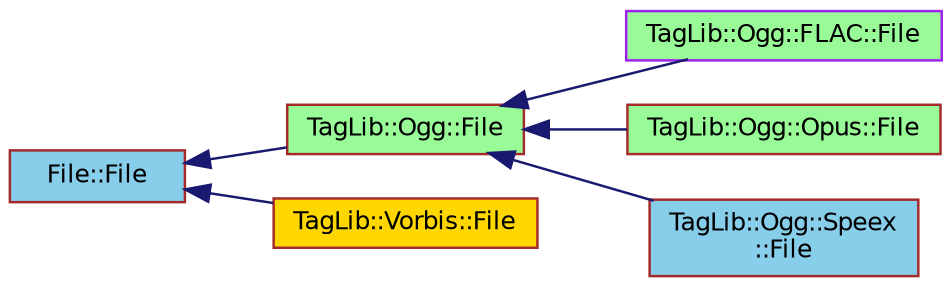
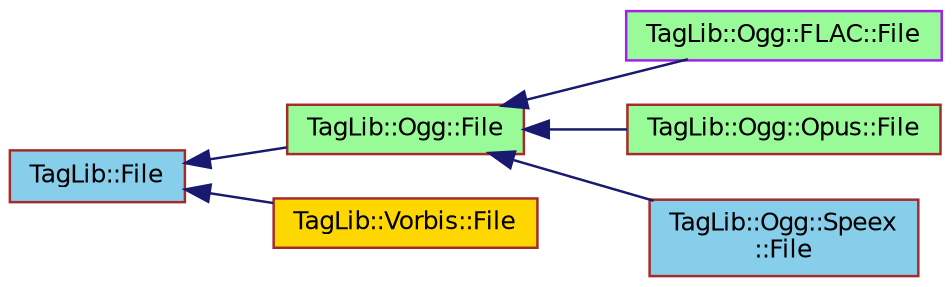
node "File::File": label "File::File" -> "TagLib::File"
